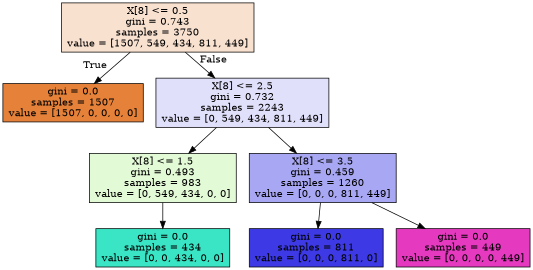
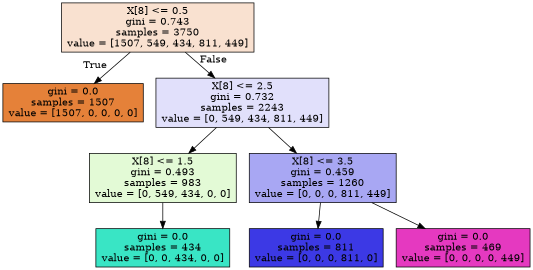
node "gini = 0.0 samples = 449 value = [0, 0, 0, 0, 449]": label "gini = 0.0 samples = 449 value = [0, 0, 0, 0, 449]" -> "gini = 0.0 samples = 469 value = [0, 0, 0, 0, 449]"
